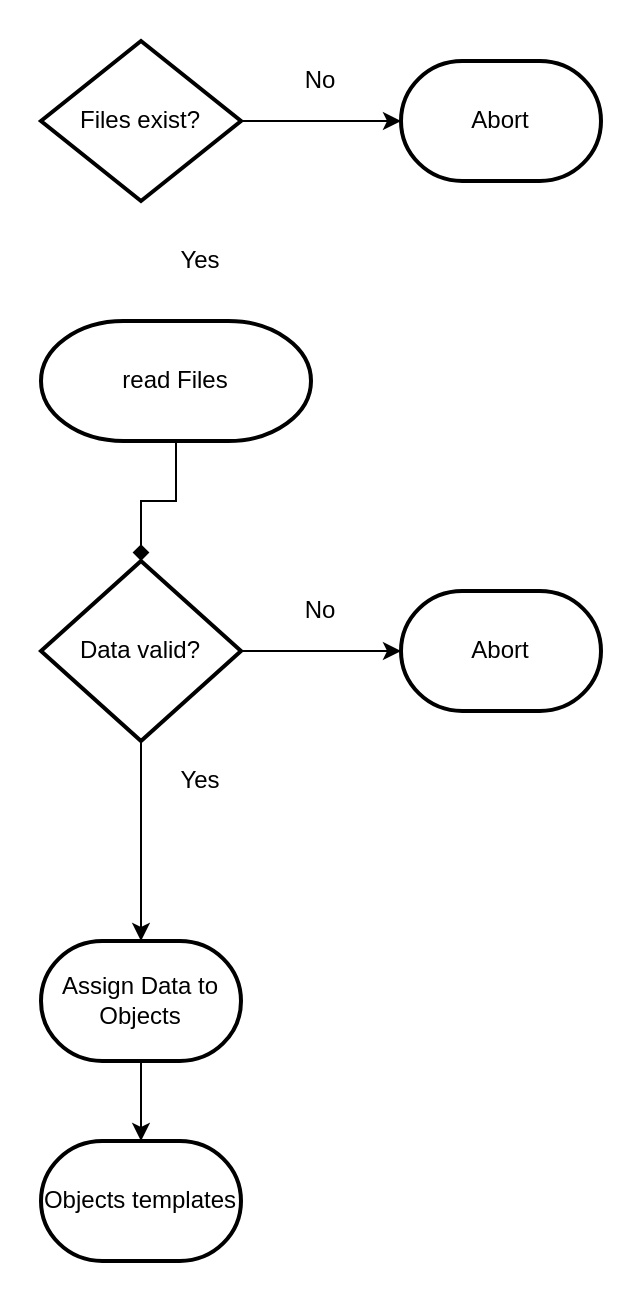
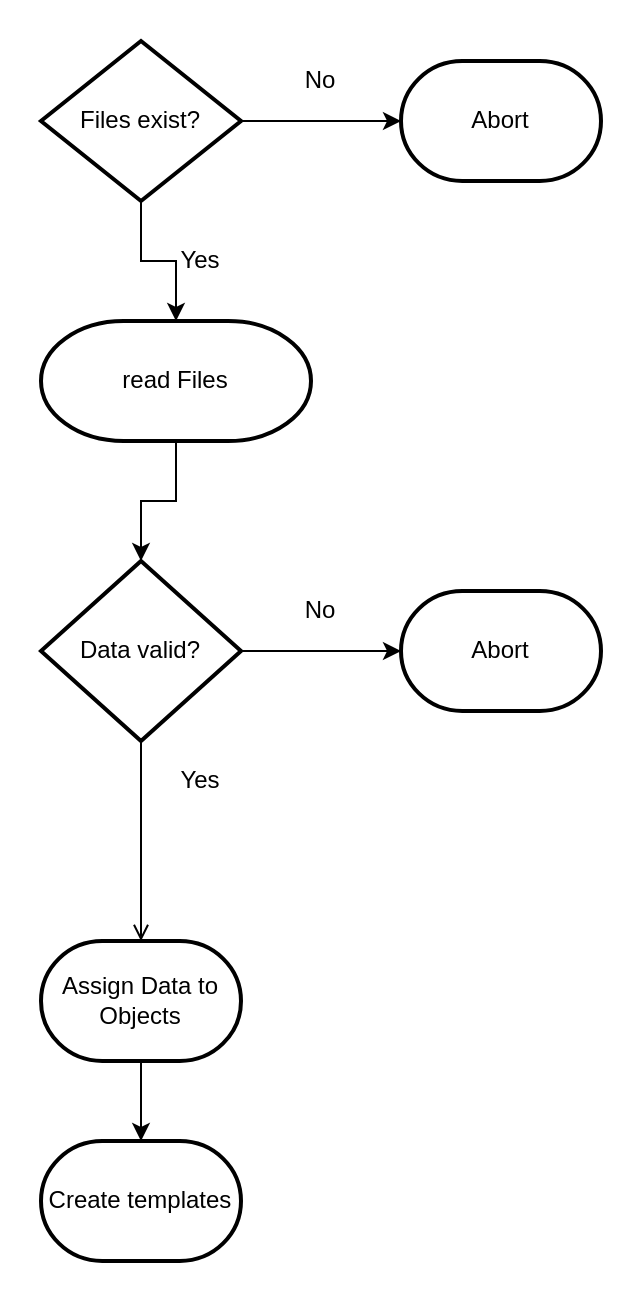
edge "Files exist?" -> "read Files": added
edge "read Files" -> "Data valid?": arrowhead diamond -> classic
edge "Data valid?" -> "Assign Data to Objects": arrowhead classic -> open
node "Objects templates": label "Objects templates" -> "Create templates"
